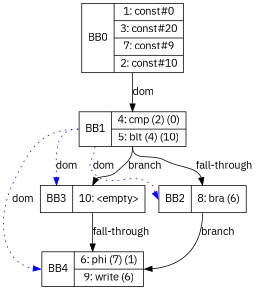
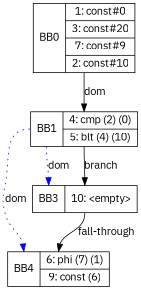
node "BB2": removed
node "BB4": text "9: write (6)" -> "9: const (6)"
